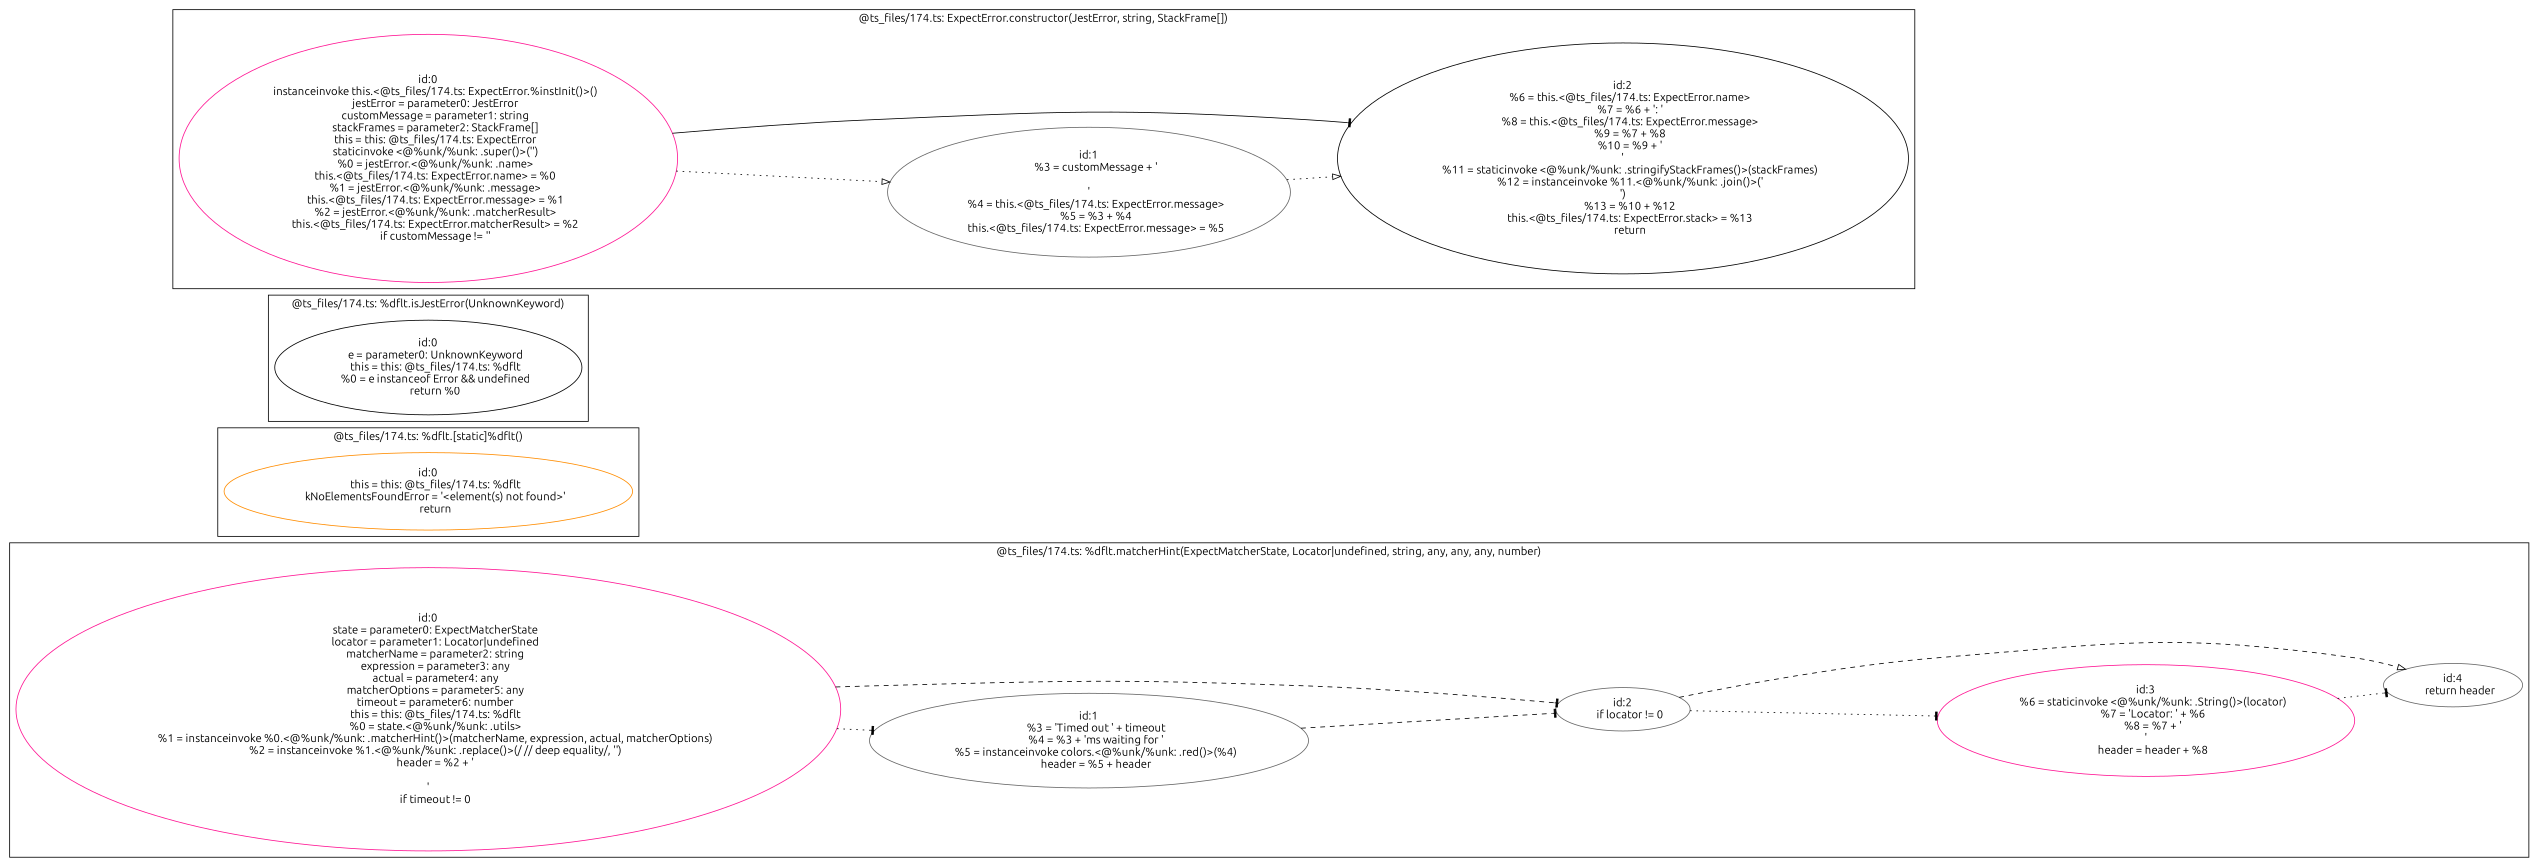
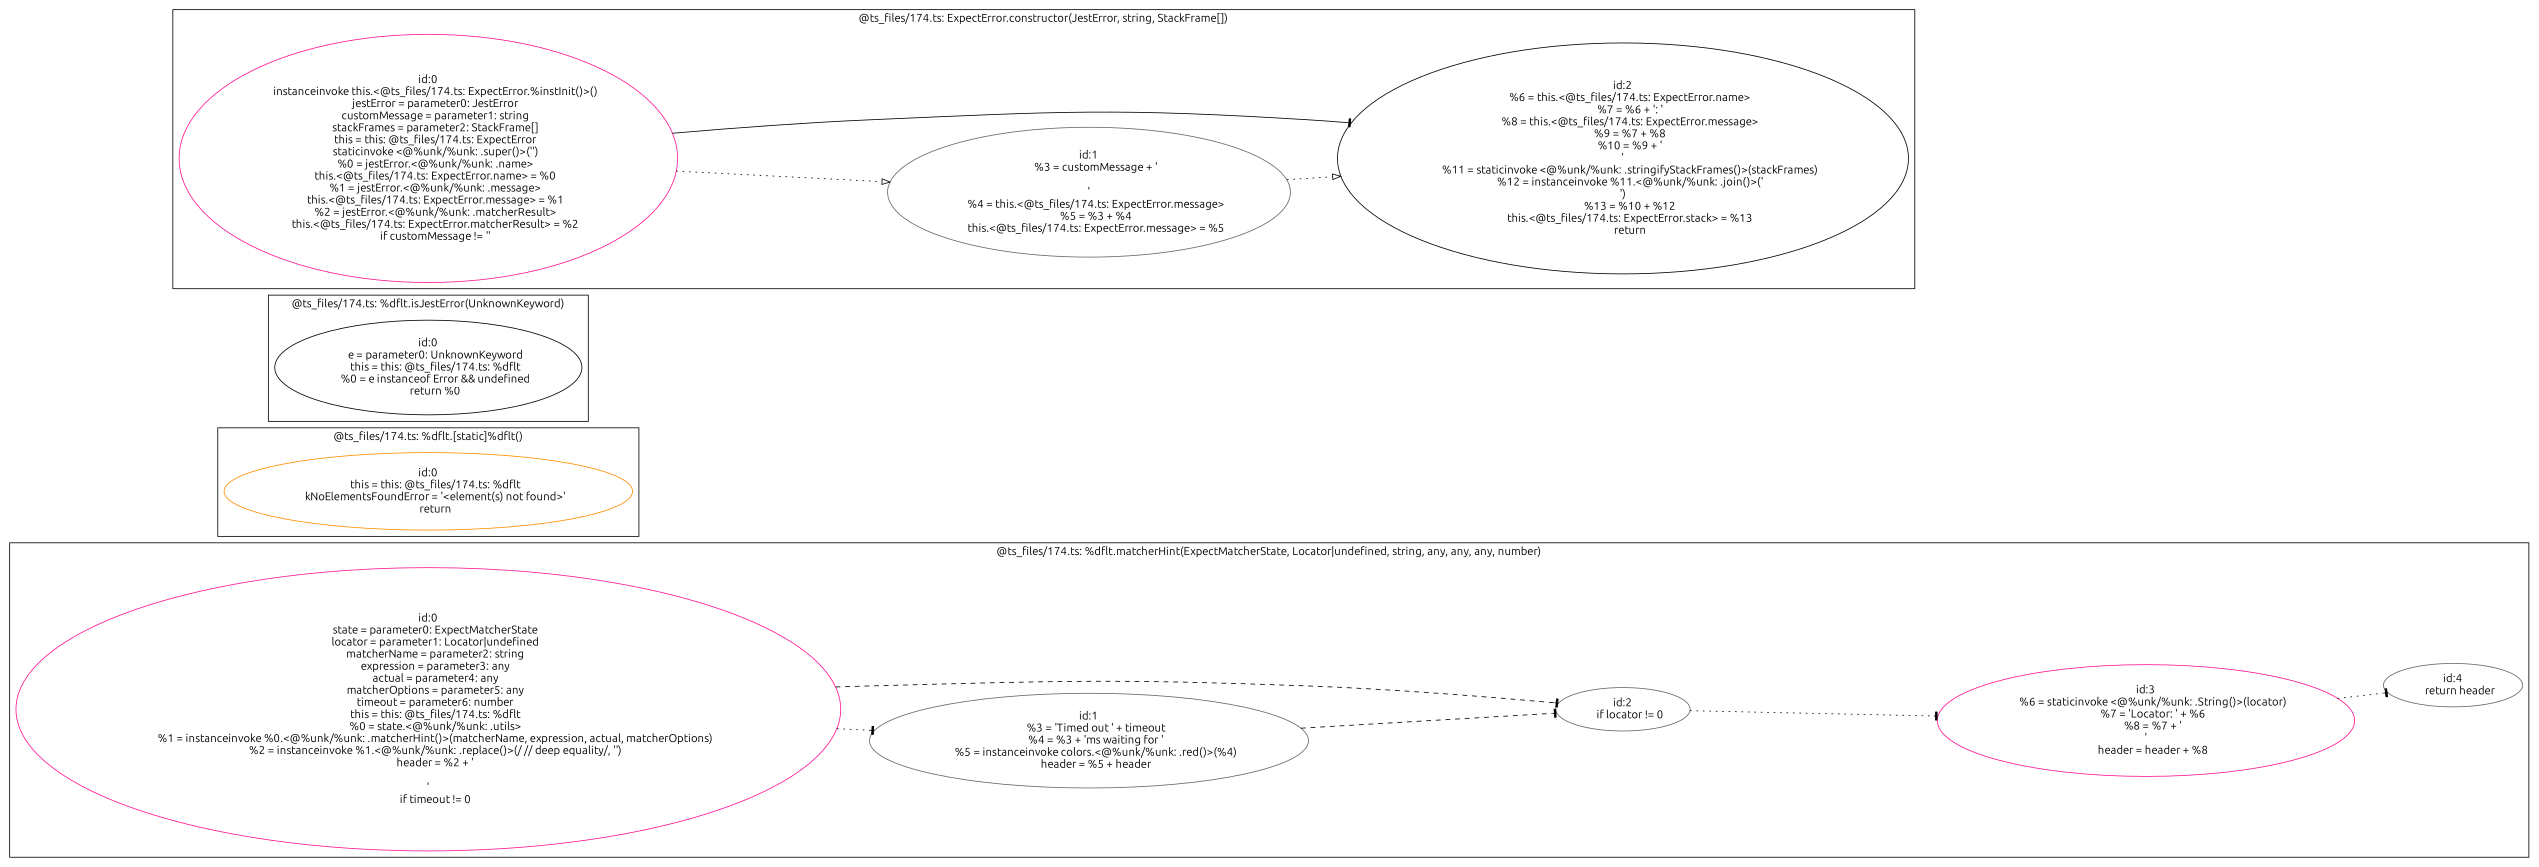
edge "id:2 if locator != 0" -> "id:4 return header": removed
